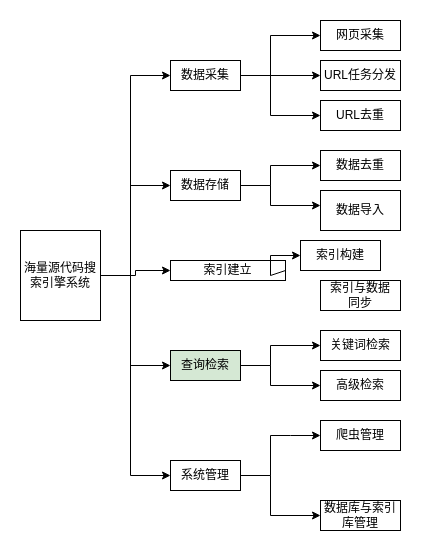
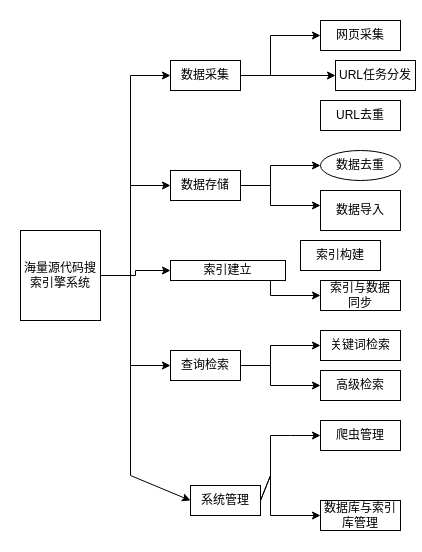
node "URL任务分发": moved (361, 76) -> (376, 76)
edge "数据采集" -> "URL去重": removed
node "数据去重": shape rectangle -> ellipse
edge "索引建立" -> "索引构建": removed
edge "索引建立" -> "索引与数据 同步": added
node "查询检索": fillcolor #d5e8d4 -> #ffffff
node "系统管理": moved (206, 476) -> (226, 501)
